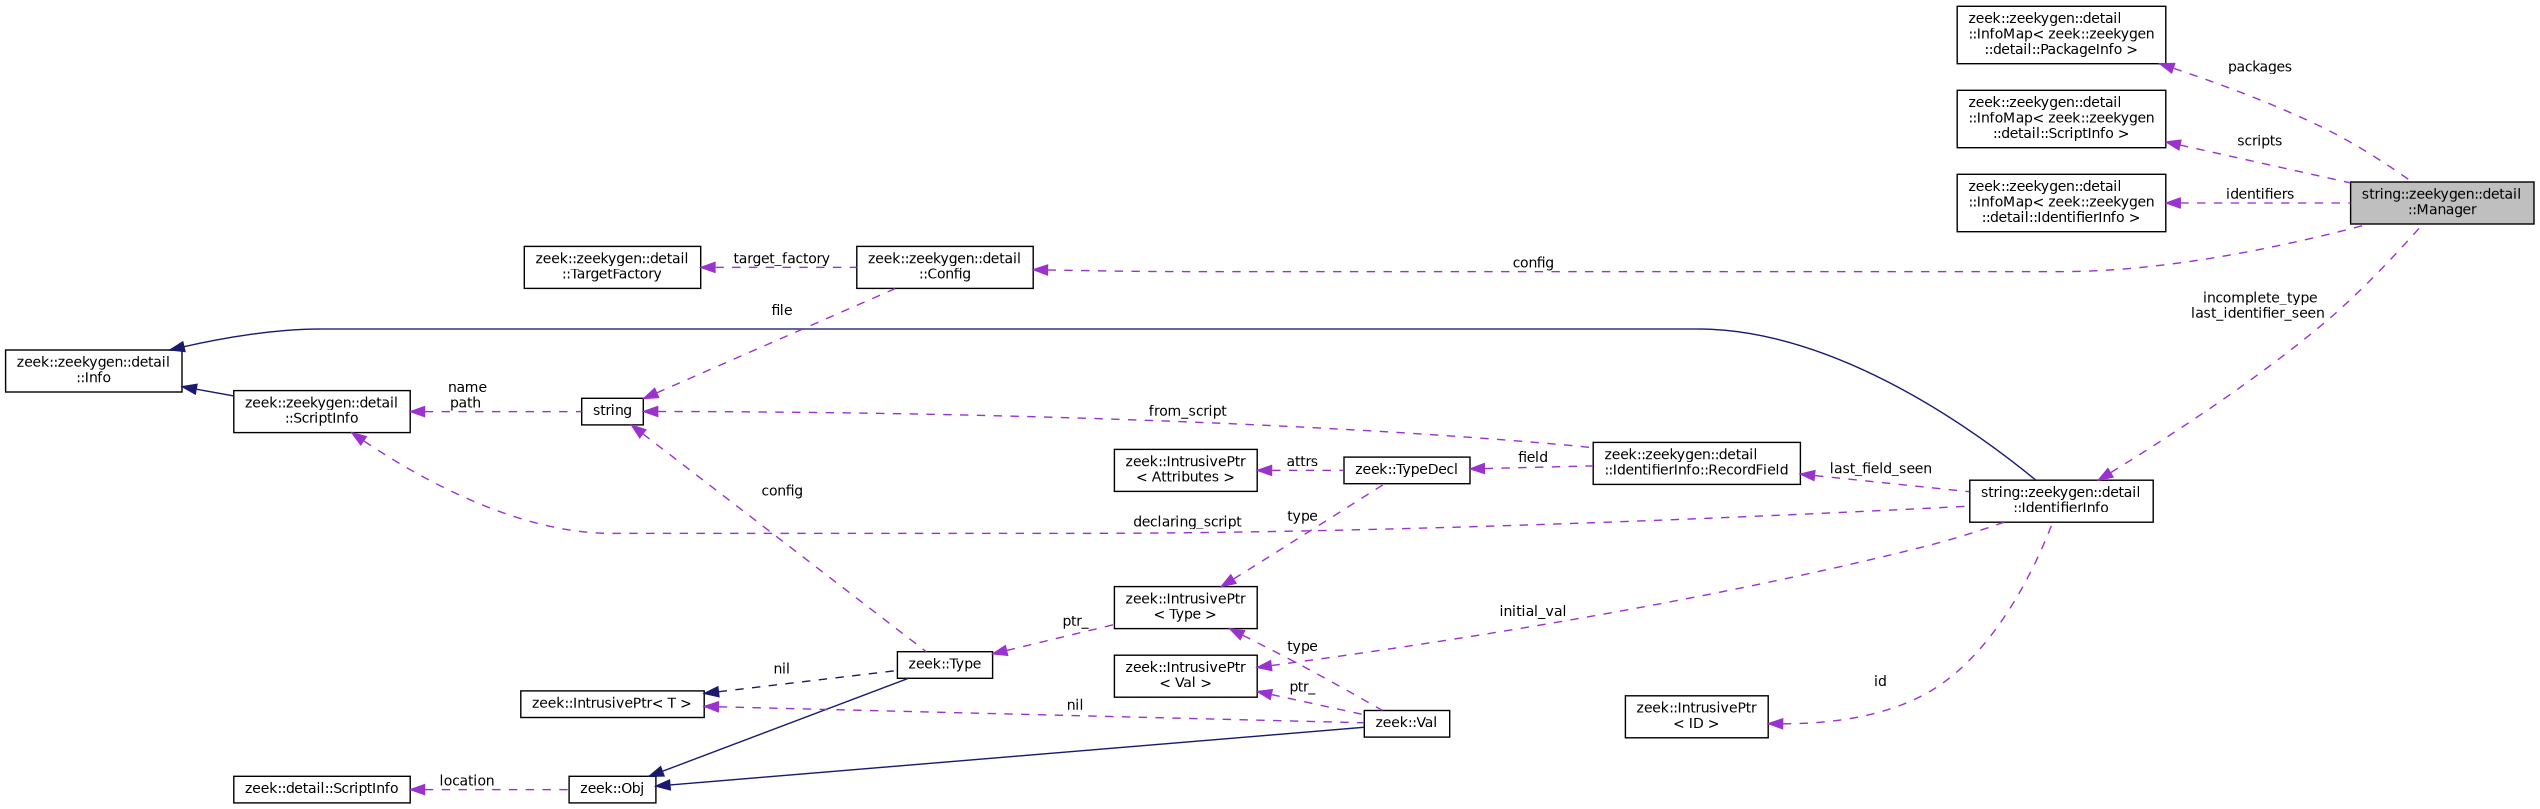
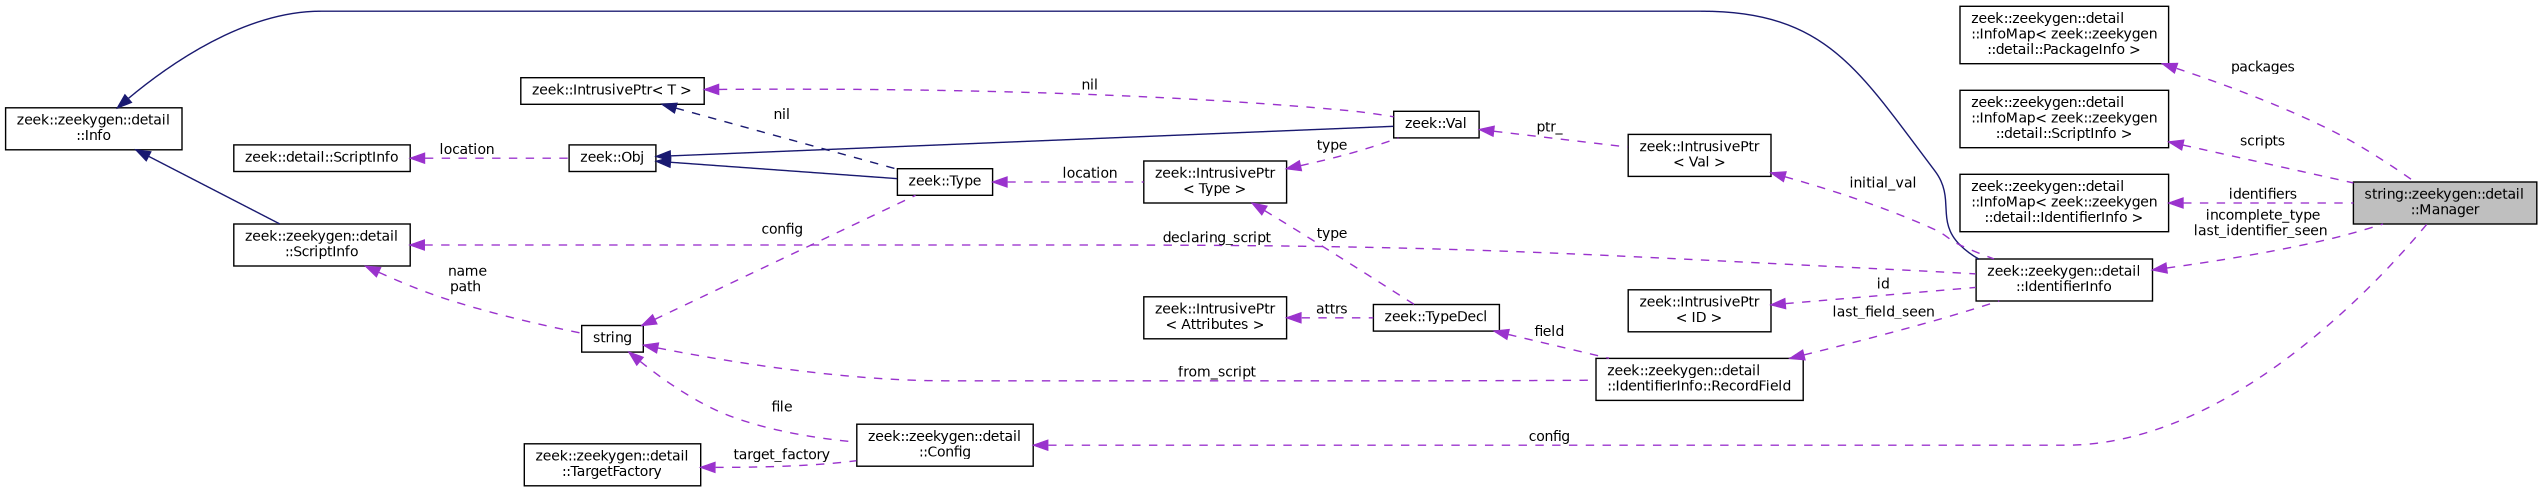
node "string::zeekygen::detail ::IdentifierInfo": label "string::zeekygen::detail ::IdentifierInfo" -> "zeek::zeekygen::detail ::IdentifierInfo"
edge "zeek::IntrusivePtr < Type >" -> "zeek::Type": label " ptr_" -> " location"
edge "zeek::Val" -> "zeek::IntrusivePtr < Val >": reversed
